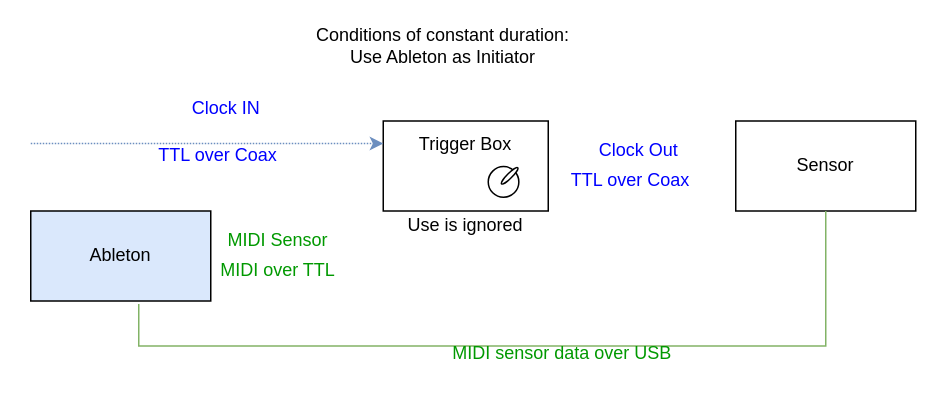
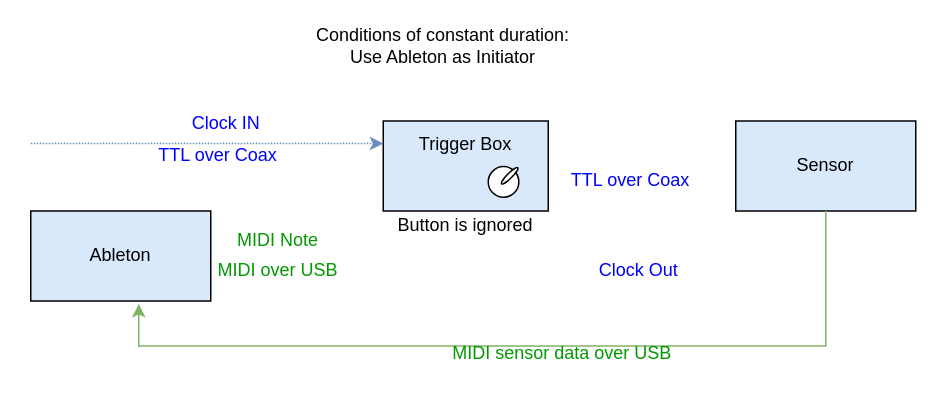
node "Clock IN": moved (226, 109) -> (226, 124)
node "Clock Out": moved (638, 151) -> (638, 271)
node "Trigger Box": fillcolor #ffffff -> #dae8fc
node "Sensor": fillcolor #ffffff -> #dae8fc
node "Use is ignored": label "Use is ignored" -> "Button is ignored"
node "MIDI Sensor": label "MIDI Sensor" -> "MIDI Note"
node "MIDI over TTL": label "MIDI over TTL" -> "MIDI over USB"
edge "Sensor" -- "Ableton": arrowhead none -> classic
